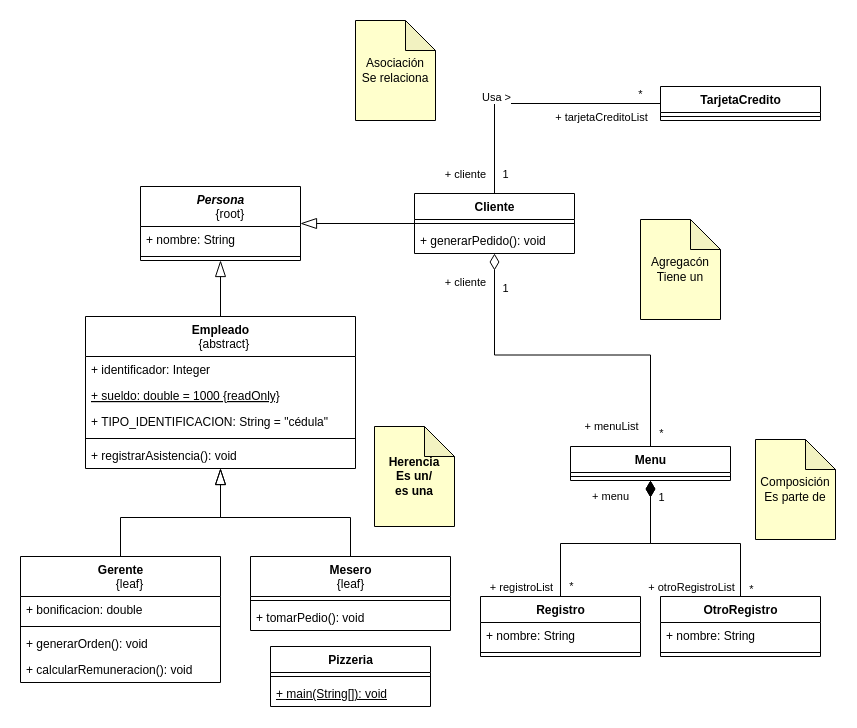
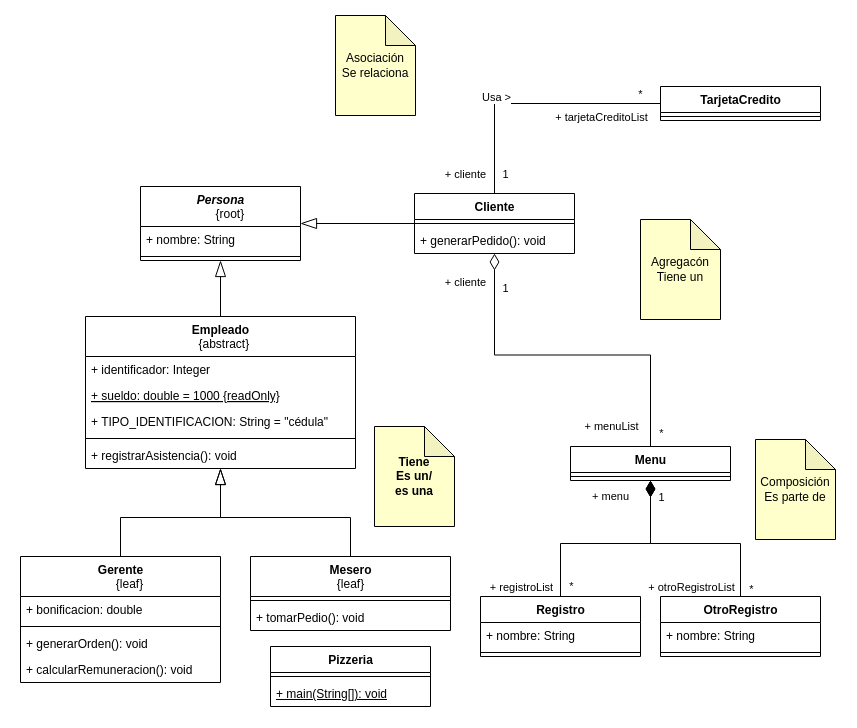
node "Asociación Se relaciona": moved (396, 71) -> (376, 66)
node "Herencia Es un/es una": label "Herencia Es un/es una" -> "Tiene Es un/es una"
